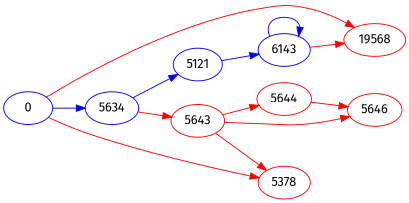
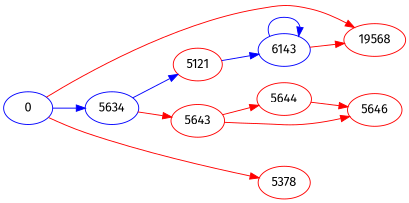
node "5121": color blue -> red
edge "5643" -> "5378": removed
